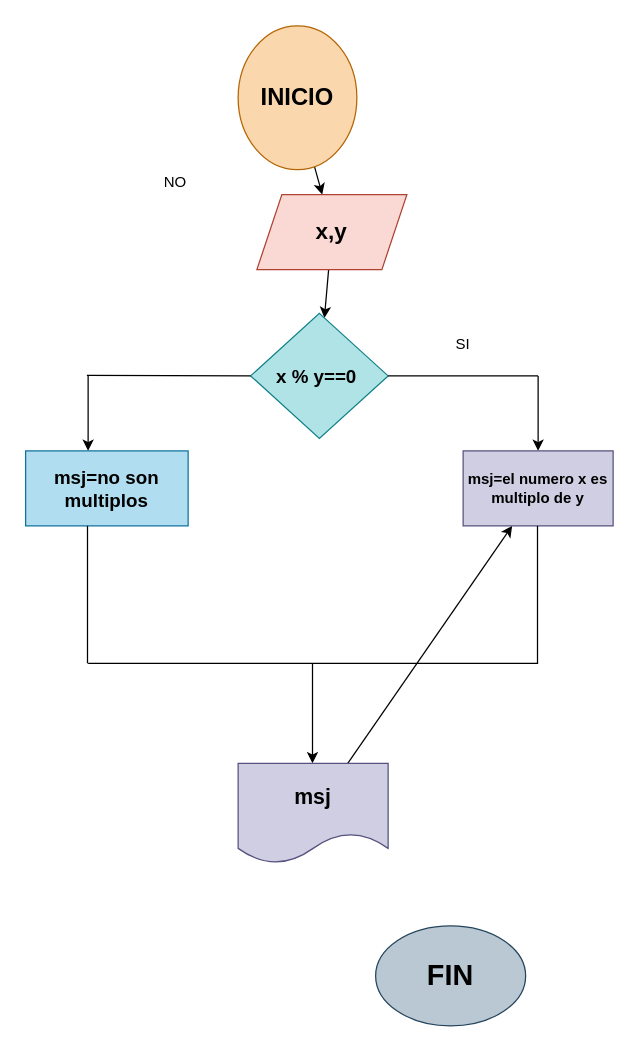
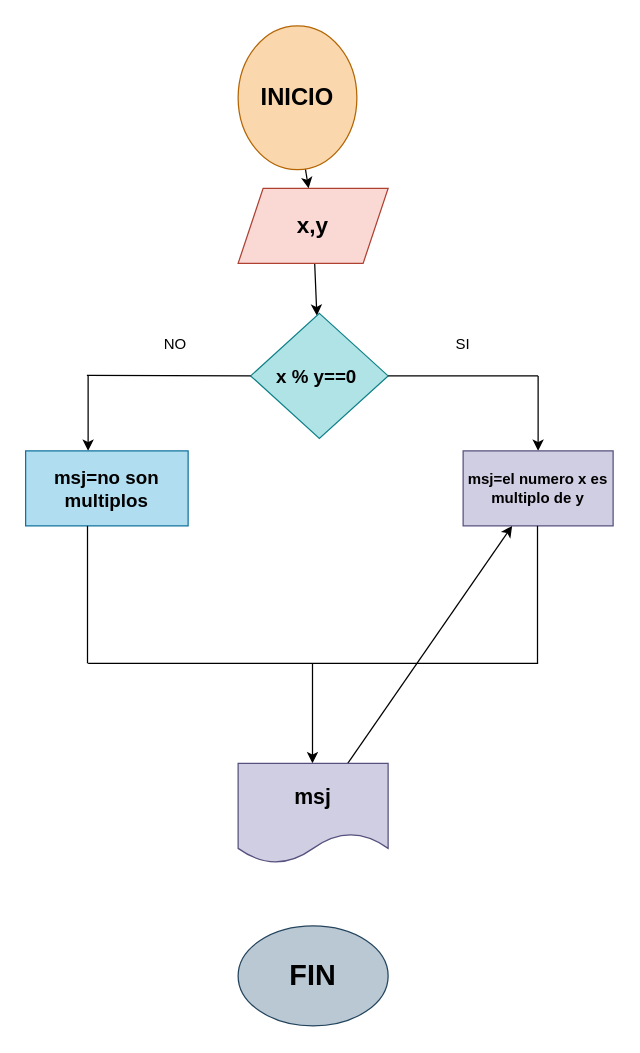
node "NO": moved (176, 182) -> (176, 344)
node "x,y": moved (332, 232) -> (313, 226)
node "FIN": moved (451, 976) -> (313, 976)
